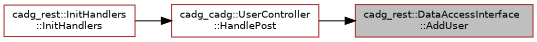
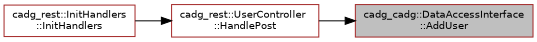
node "cadg_cadg::UserController ::HandlePost": label "cadg_cadg::UserController ::HandlePost" -> "cadg_rest::UserController ::HandlePost"
node "cadg_rest::DataAccessInterface ::AddUser": label "cadg_rest::DataAccessInterface ::AddUser" -> "cadg_cadg::DataAccessInterface ::AddUser"
